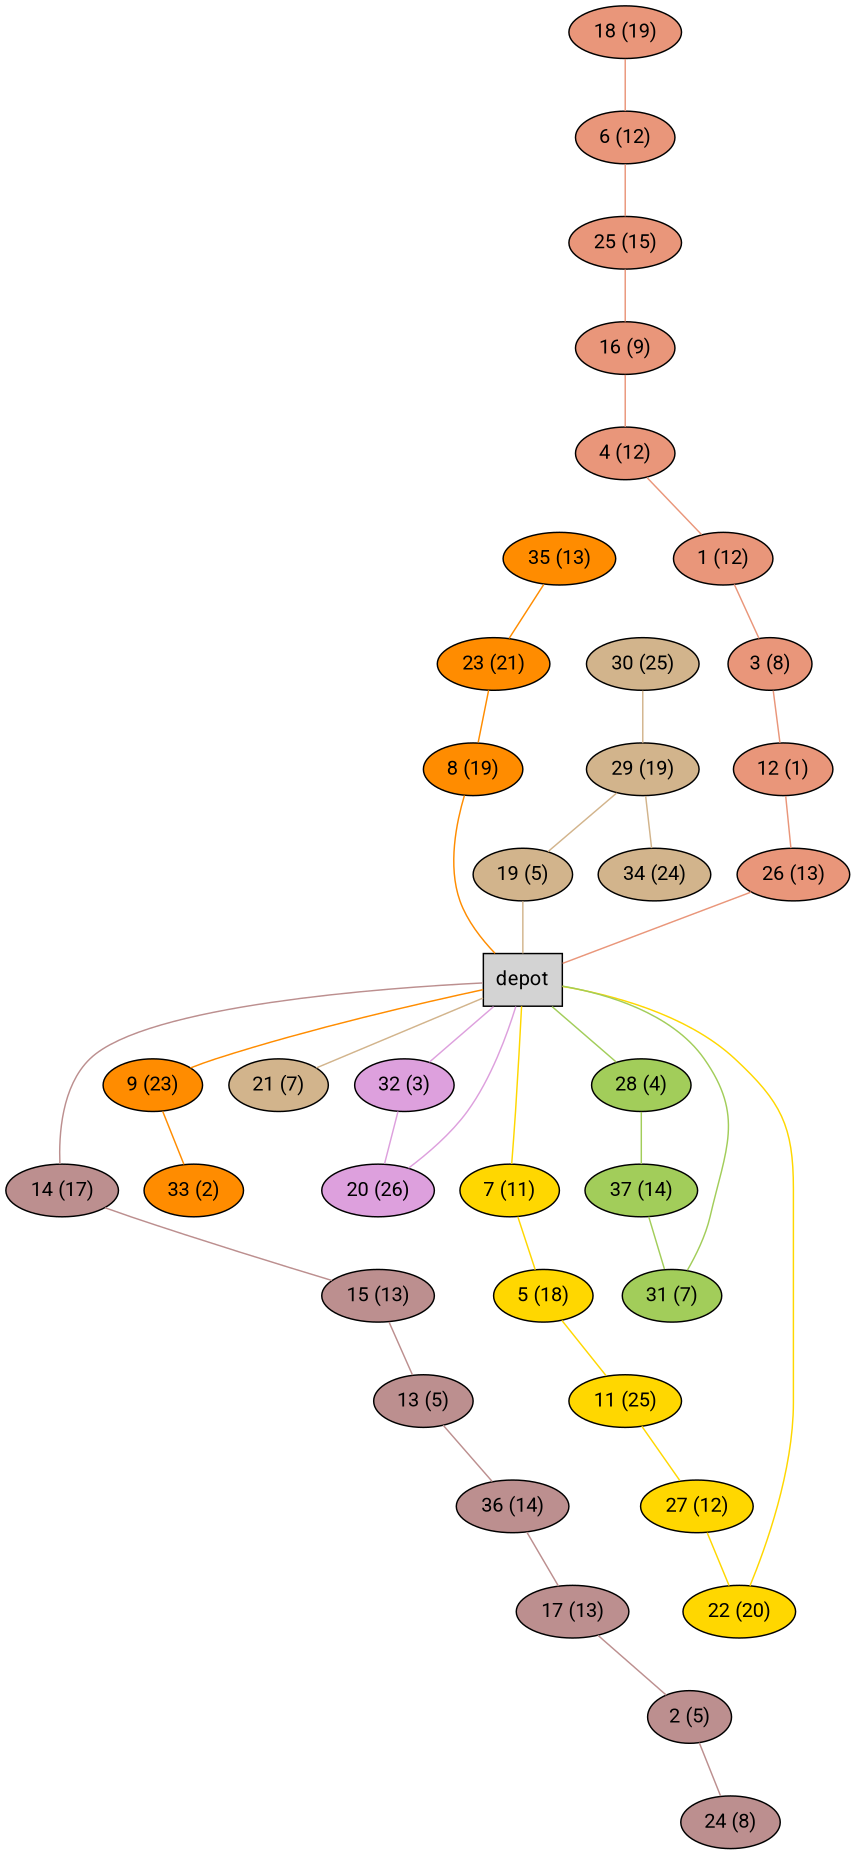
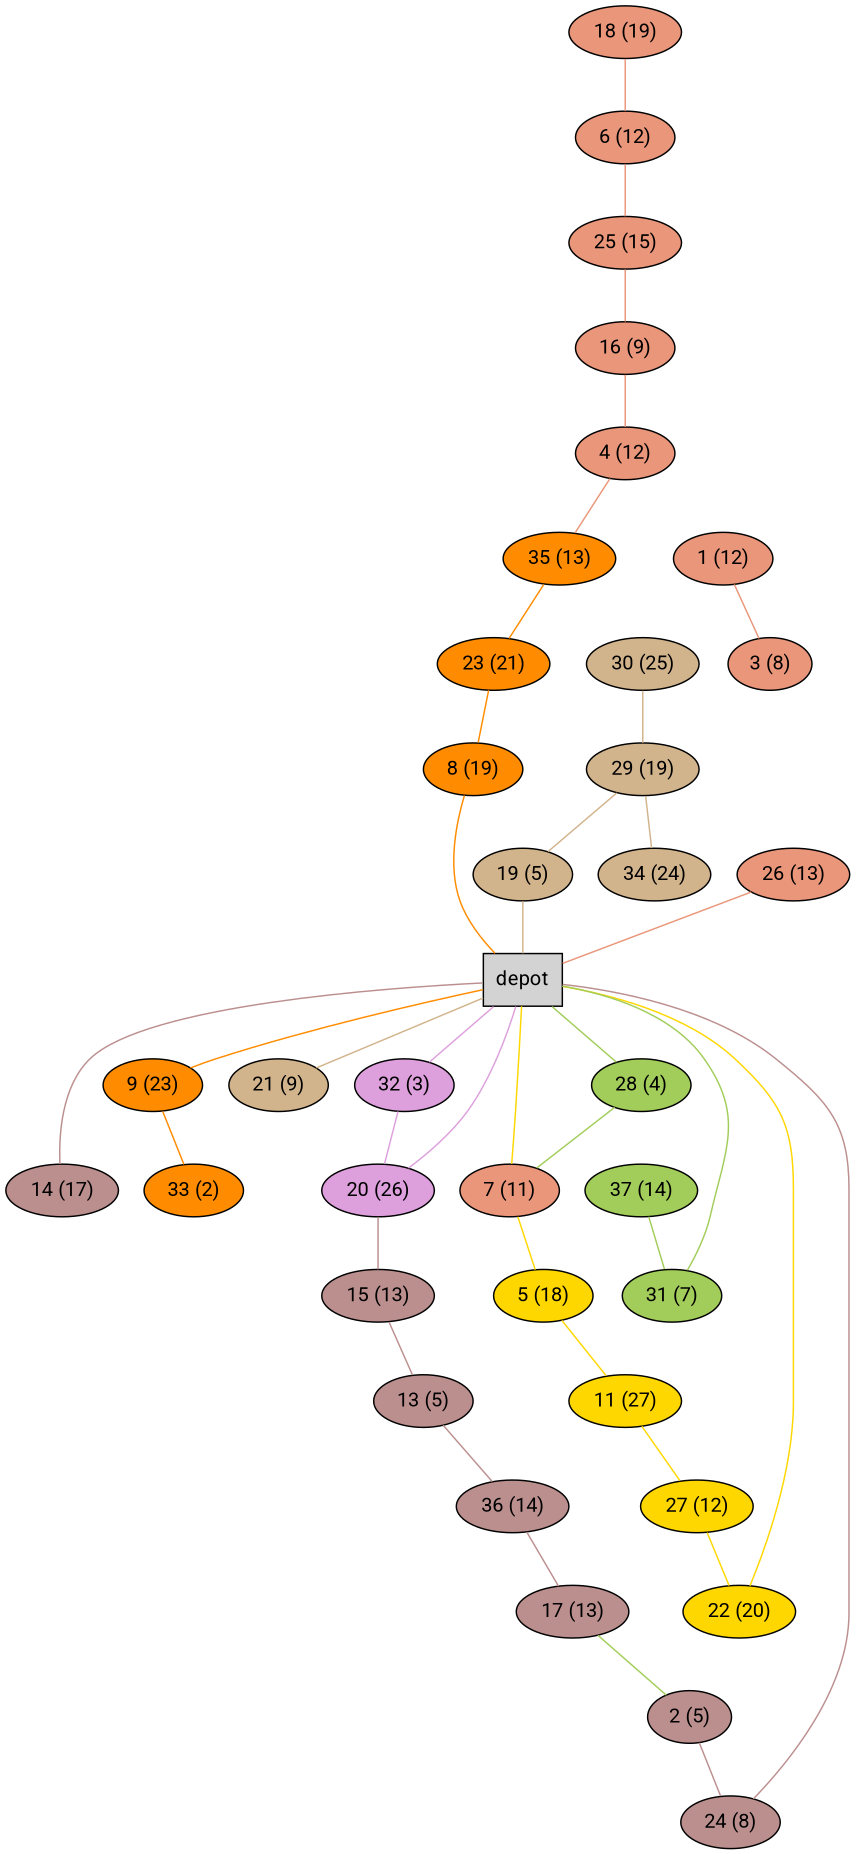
edge "4 (12)" -- "1 (12)": now "4 (12)" -- "35 (13)"
node "12 (1)": removed
node "21 (7)": label "21 (7)" -> "21 (9)"
edge "28 (4)" -- "37 (14)": now "28 (4)" -- "7 (11)"
node "7 (11)": fillcolor gold -> darksalmon
edge "14 (17)" -- "15 (13)": now "20 (26)" -- "15 (13)"
edge "depot" -- "24 (8)": added
node "11 (25)": label "11 (25)" -> "11 (27)"
edge "17 (13)" -- "2 (5)": color rosybrown -> darkolivegreen3
